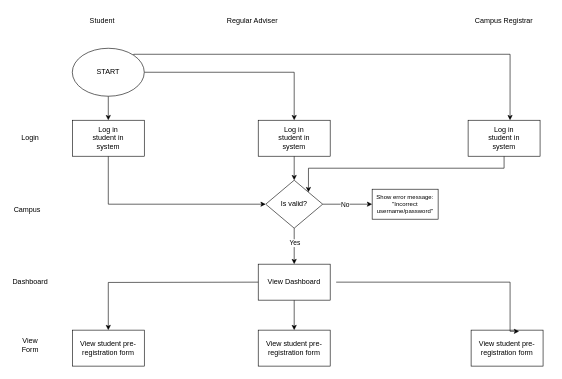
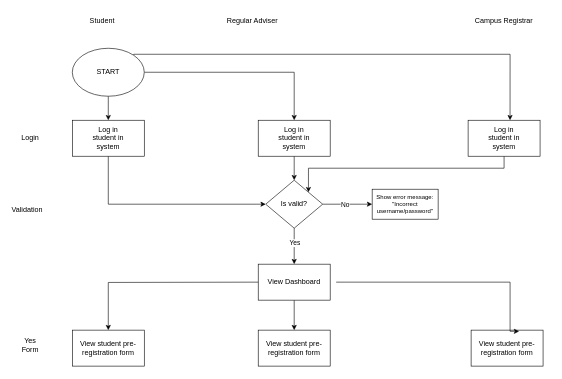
node "Campus": label "Campus" -> "Validation"
node "Dashboard": removed
node "View Form": label "View Form" -> "Yes Form"
